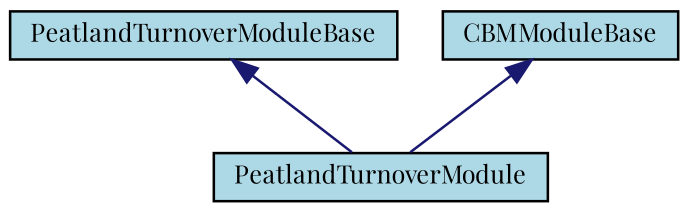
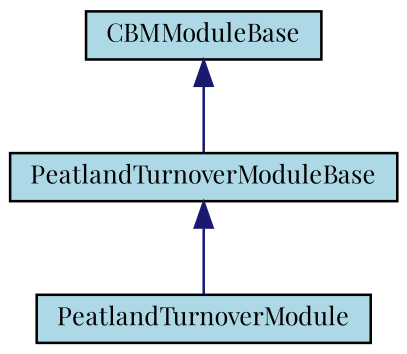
edge "PeatlandTurnoverModule" -> "CBMModuleBase": now "PeatlandTurnoverModuleBase" -> "CBMModuleBase"
